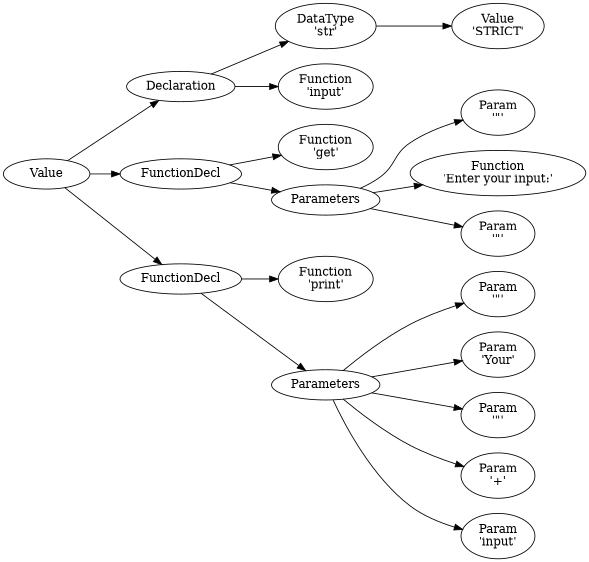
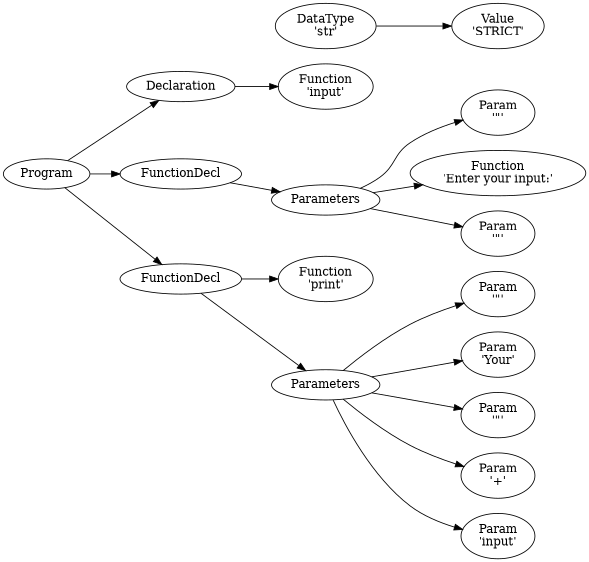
edge "Declaration" -> "DataType 'str'": removed
node "Function 'get'": removed
node "Value": label "Value" -> "Program"
